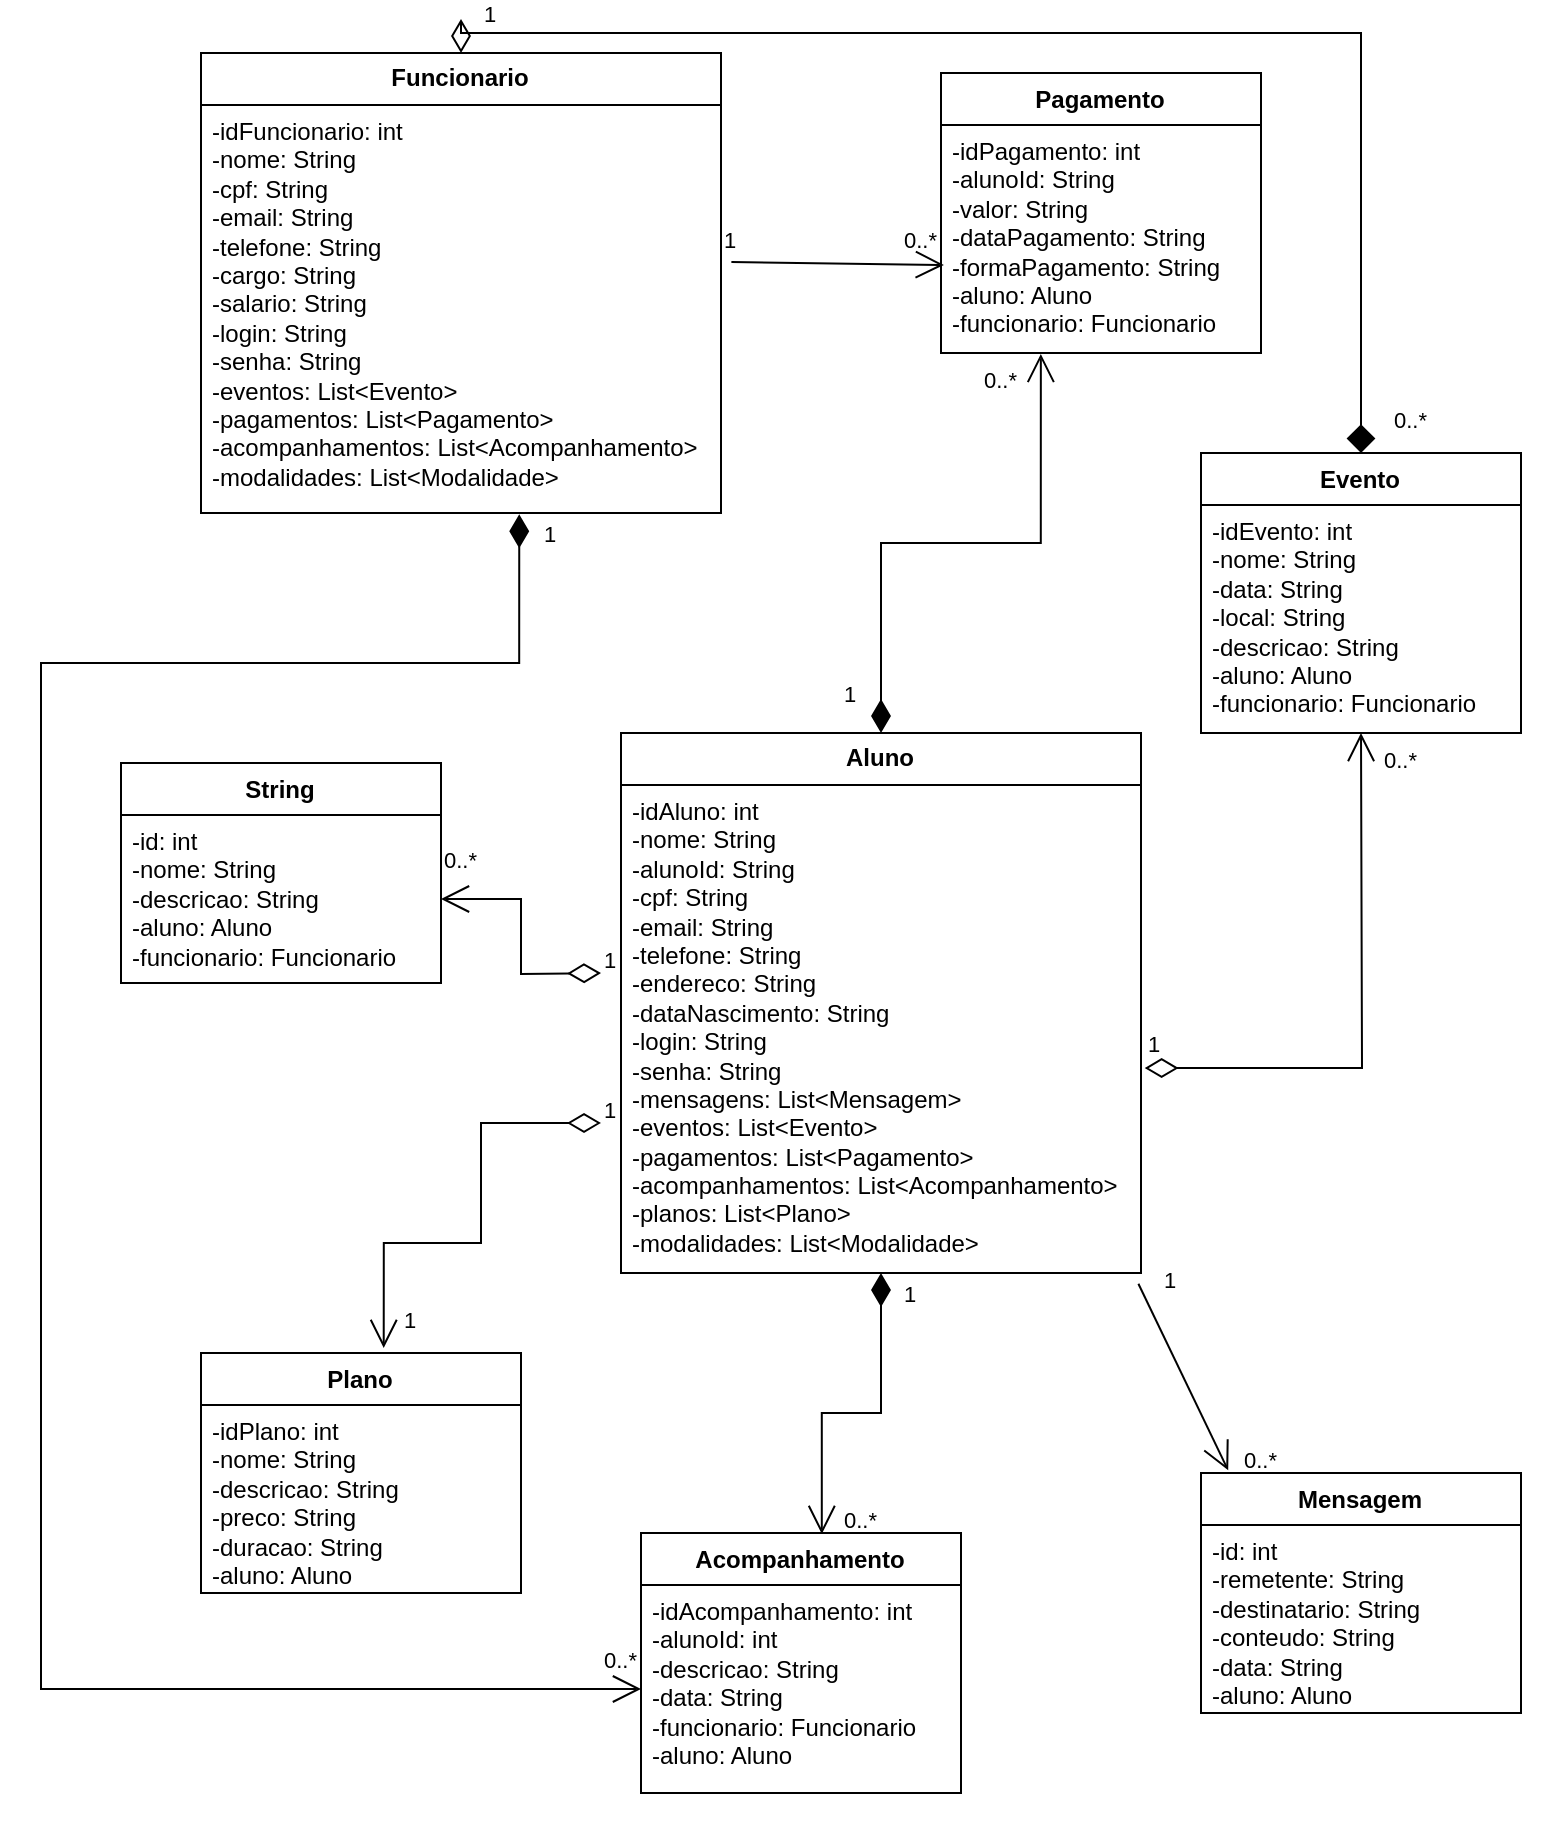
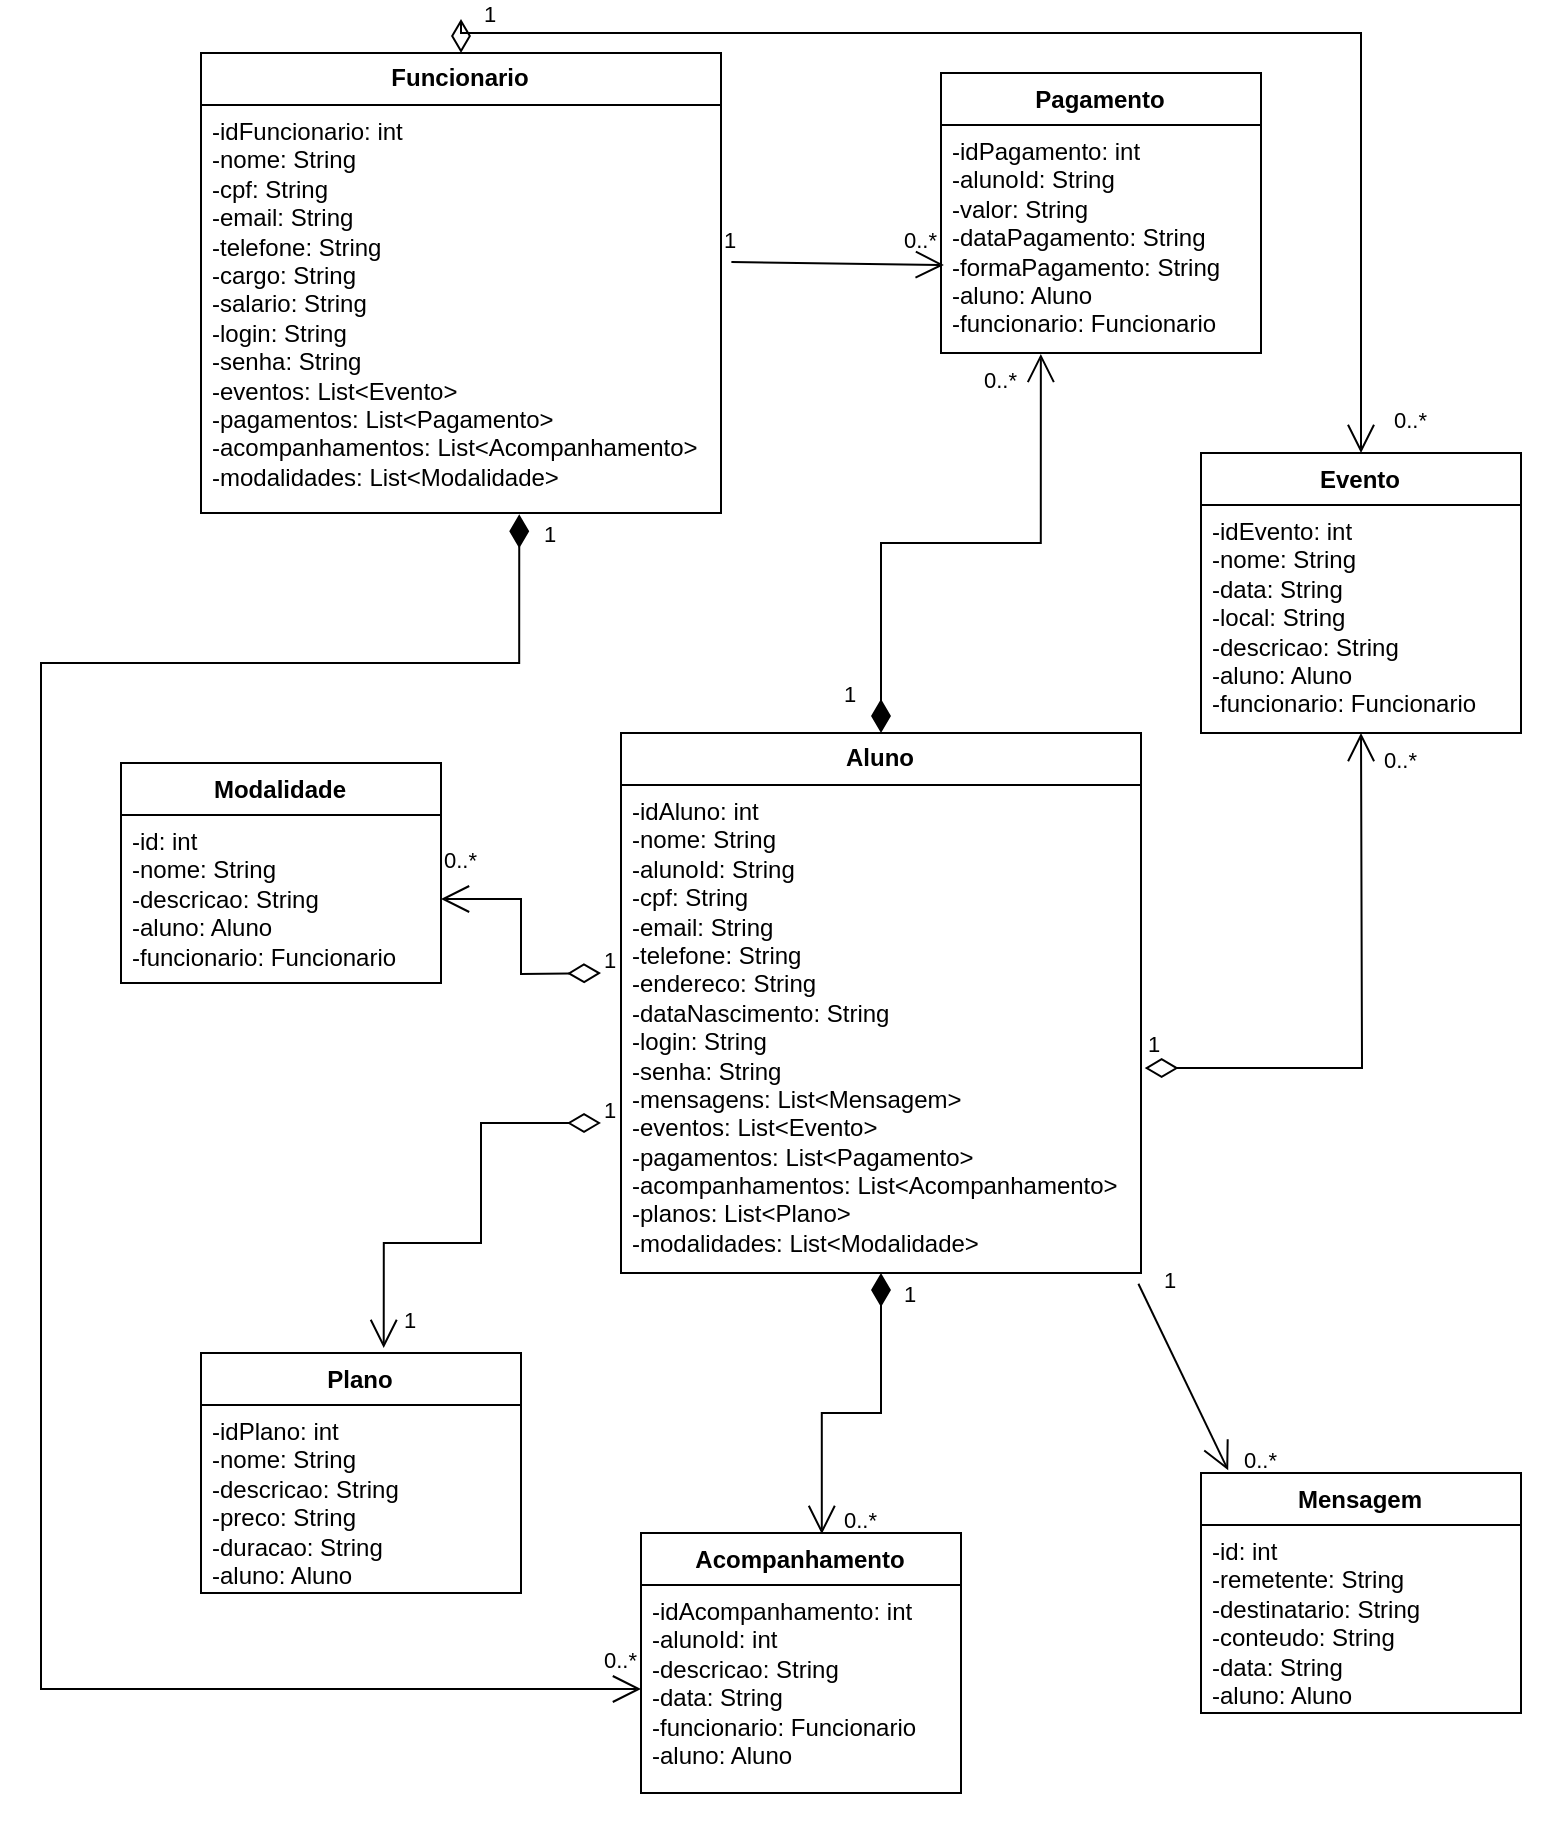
edge "Funcionario" -- "Evento": arrowhead diamond -> open
node "String": label "String" -> "Modalidade"
